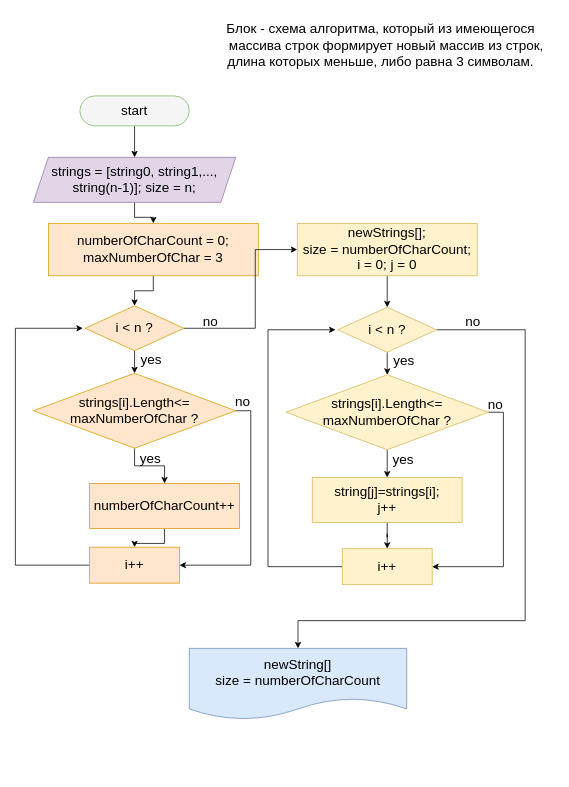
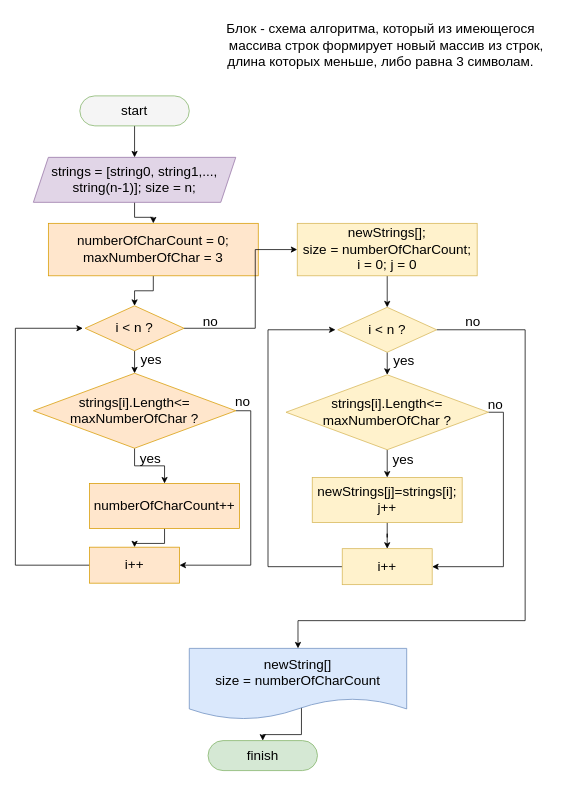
node "string[j]=strings[i]; j++": label "string[j]=strings[i]; j++" -> "newStrings[j]=strings[i]; j++"
edge "newString[] size = numberOfCharCount" -> "finish": added
node "finish": added
